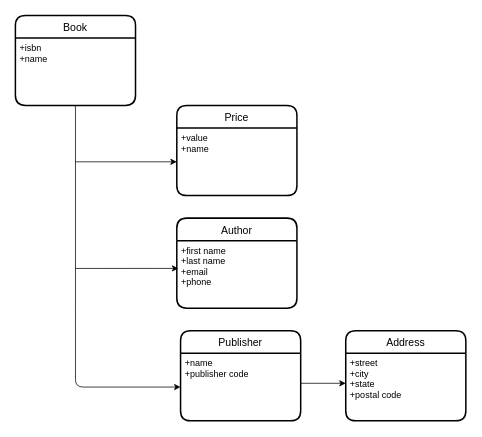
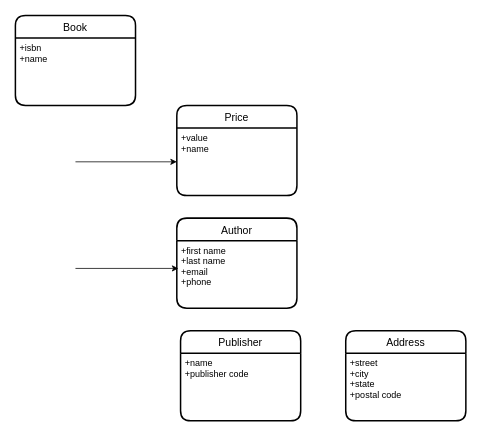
edge "+isbn +name" -> "+name +publisher code": removed
edge "+name +publisher code" -> "+street +city +state +postal code": removed
